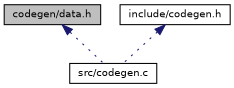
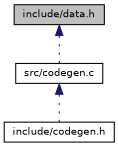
node "codegen/data.h": label "codegen/data.h" -> "include/data.h"
edge "src/codegen.c" -> "include/codegen.h": reversed
